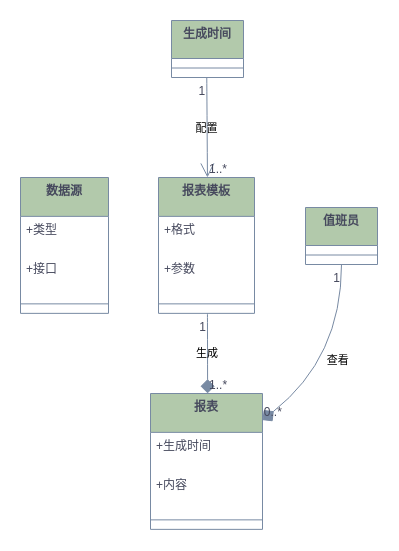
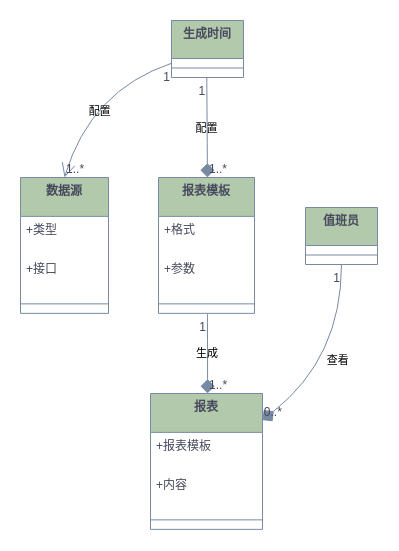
edge "生成时间" -> "数据源": added, labels "1", "配置", "1..*"
edge "生成时间" -> "报表模板": arrowhead open -> diamond
node "+生成时间": label "+生成时间" -> "+报表模板"
